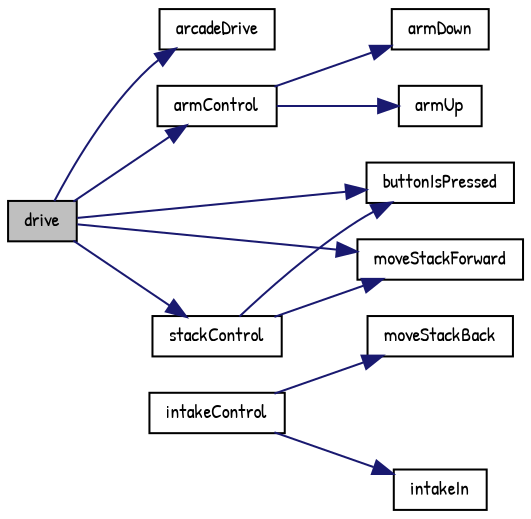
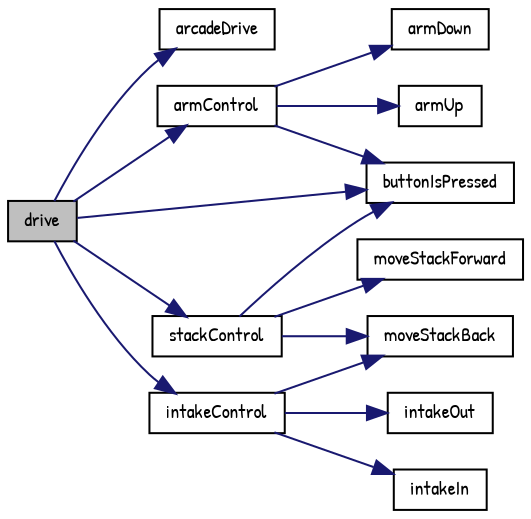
edge "armControl" -> "buttonIsPressed": added
edge "drive" -> "moveStackForward": now "drive" -> "intakeControl"
edge "stackControl" -> "moveStackBack": added
node "intakeOut": added
